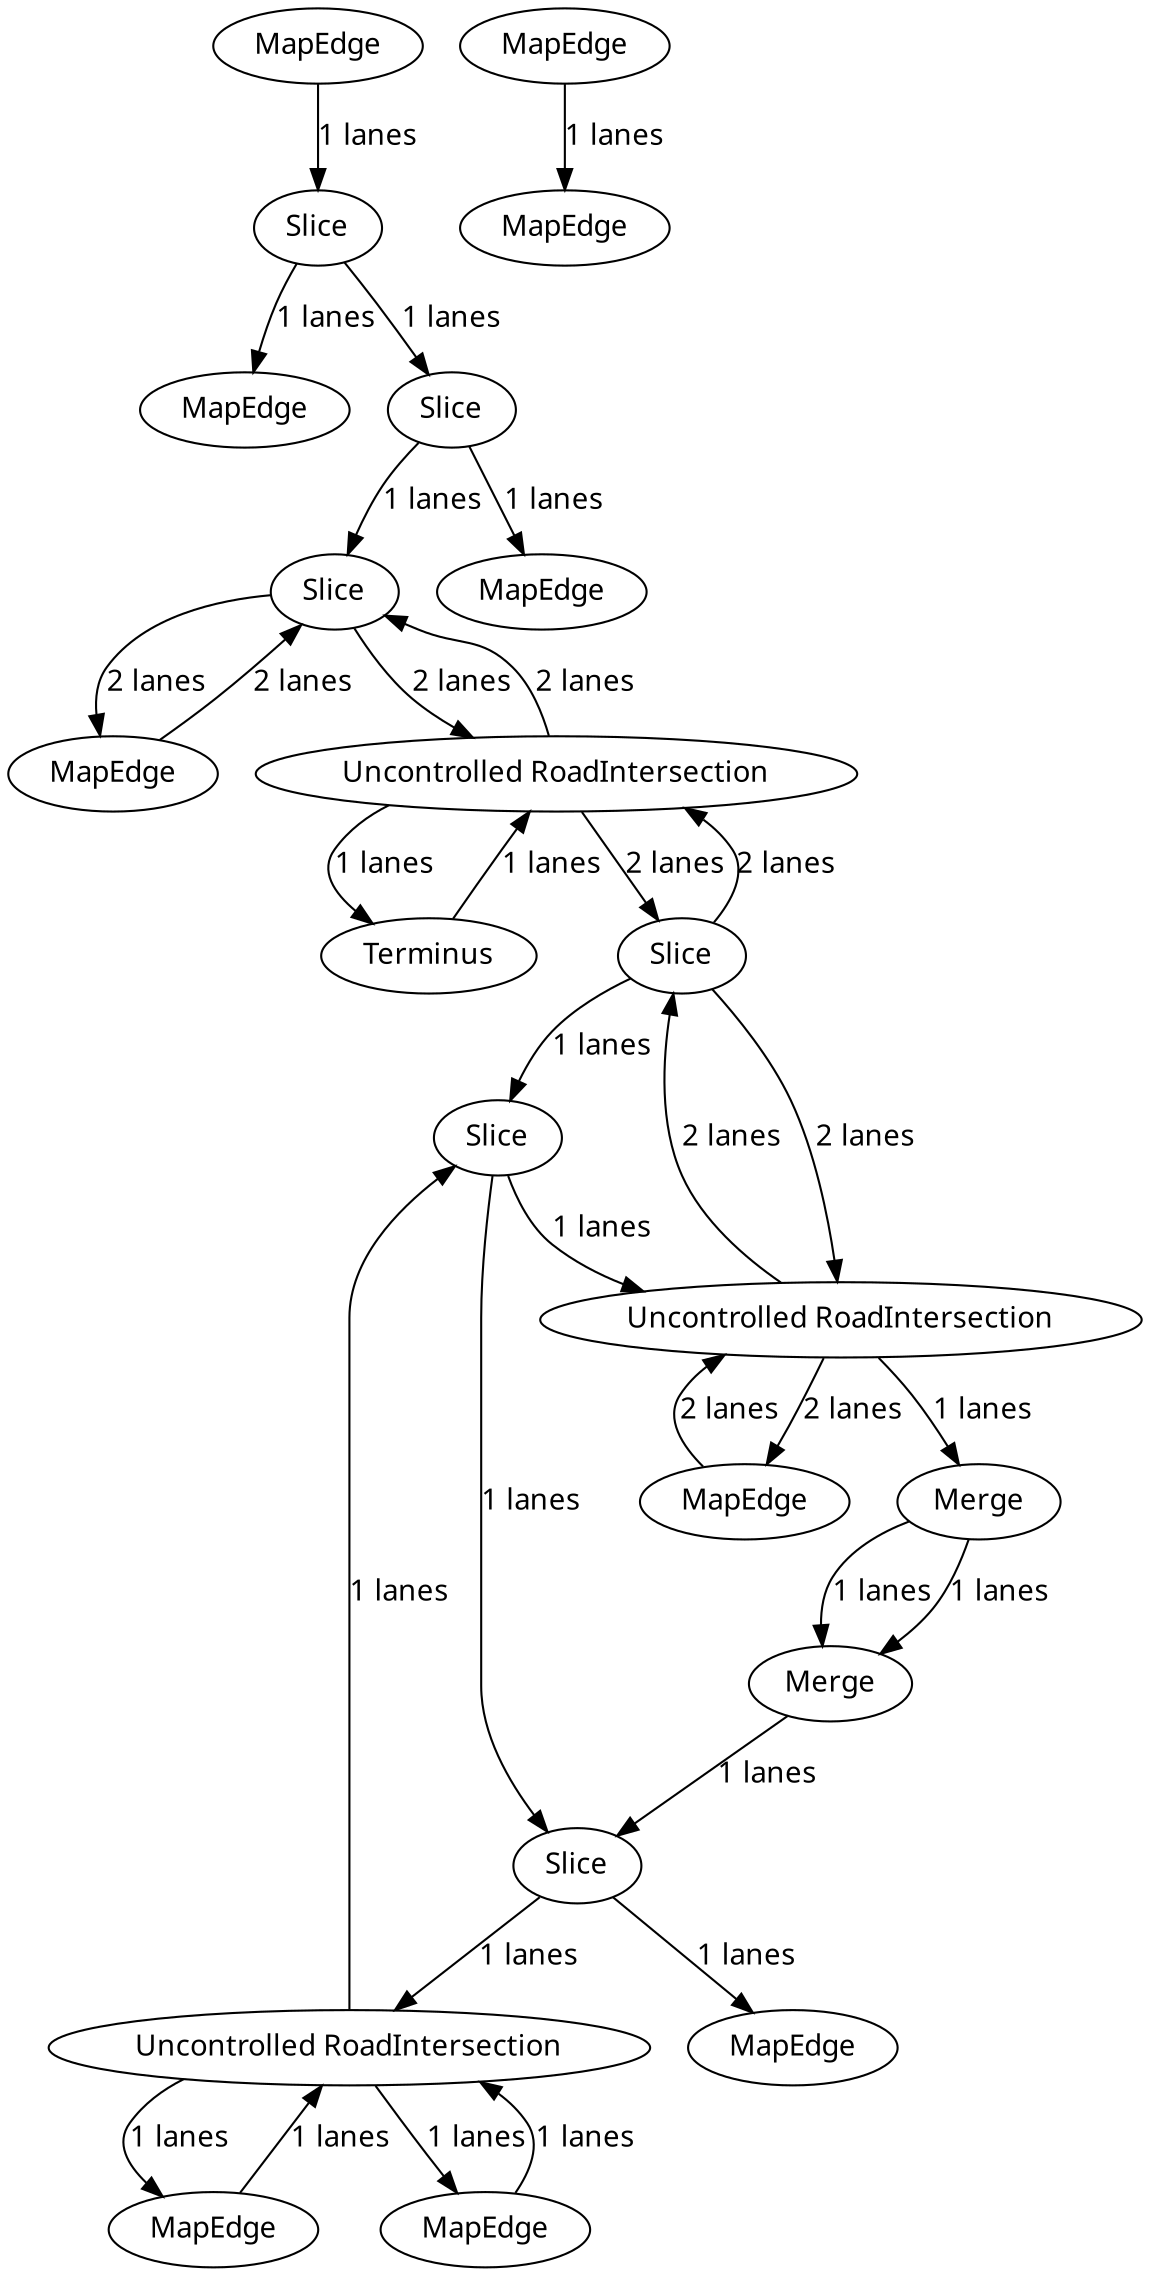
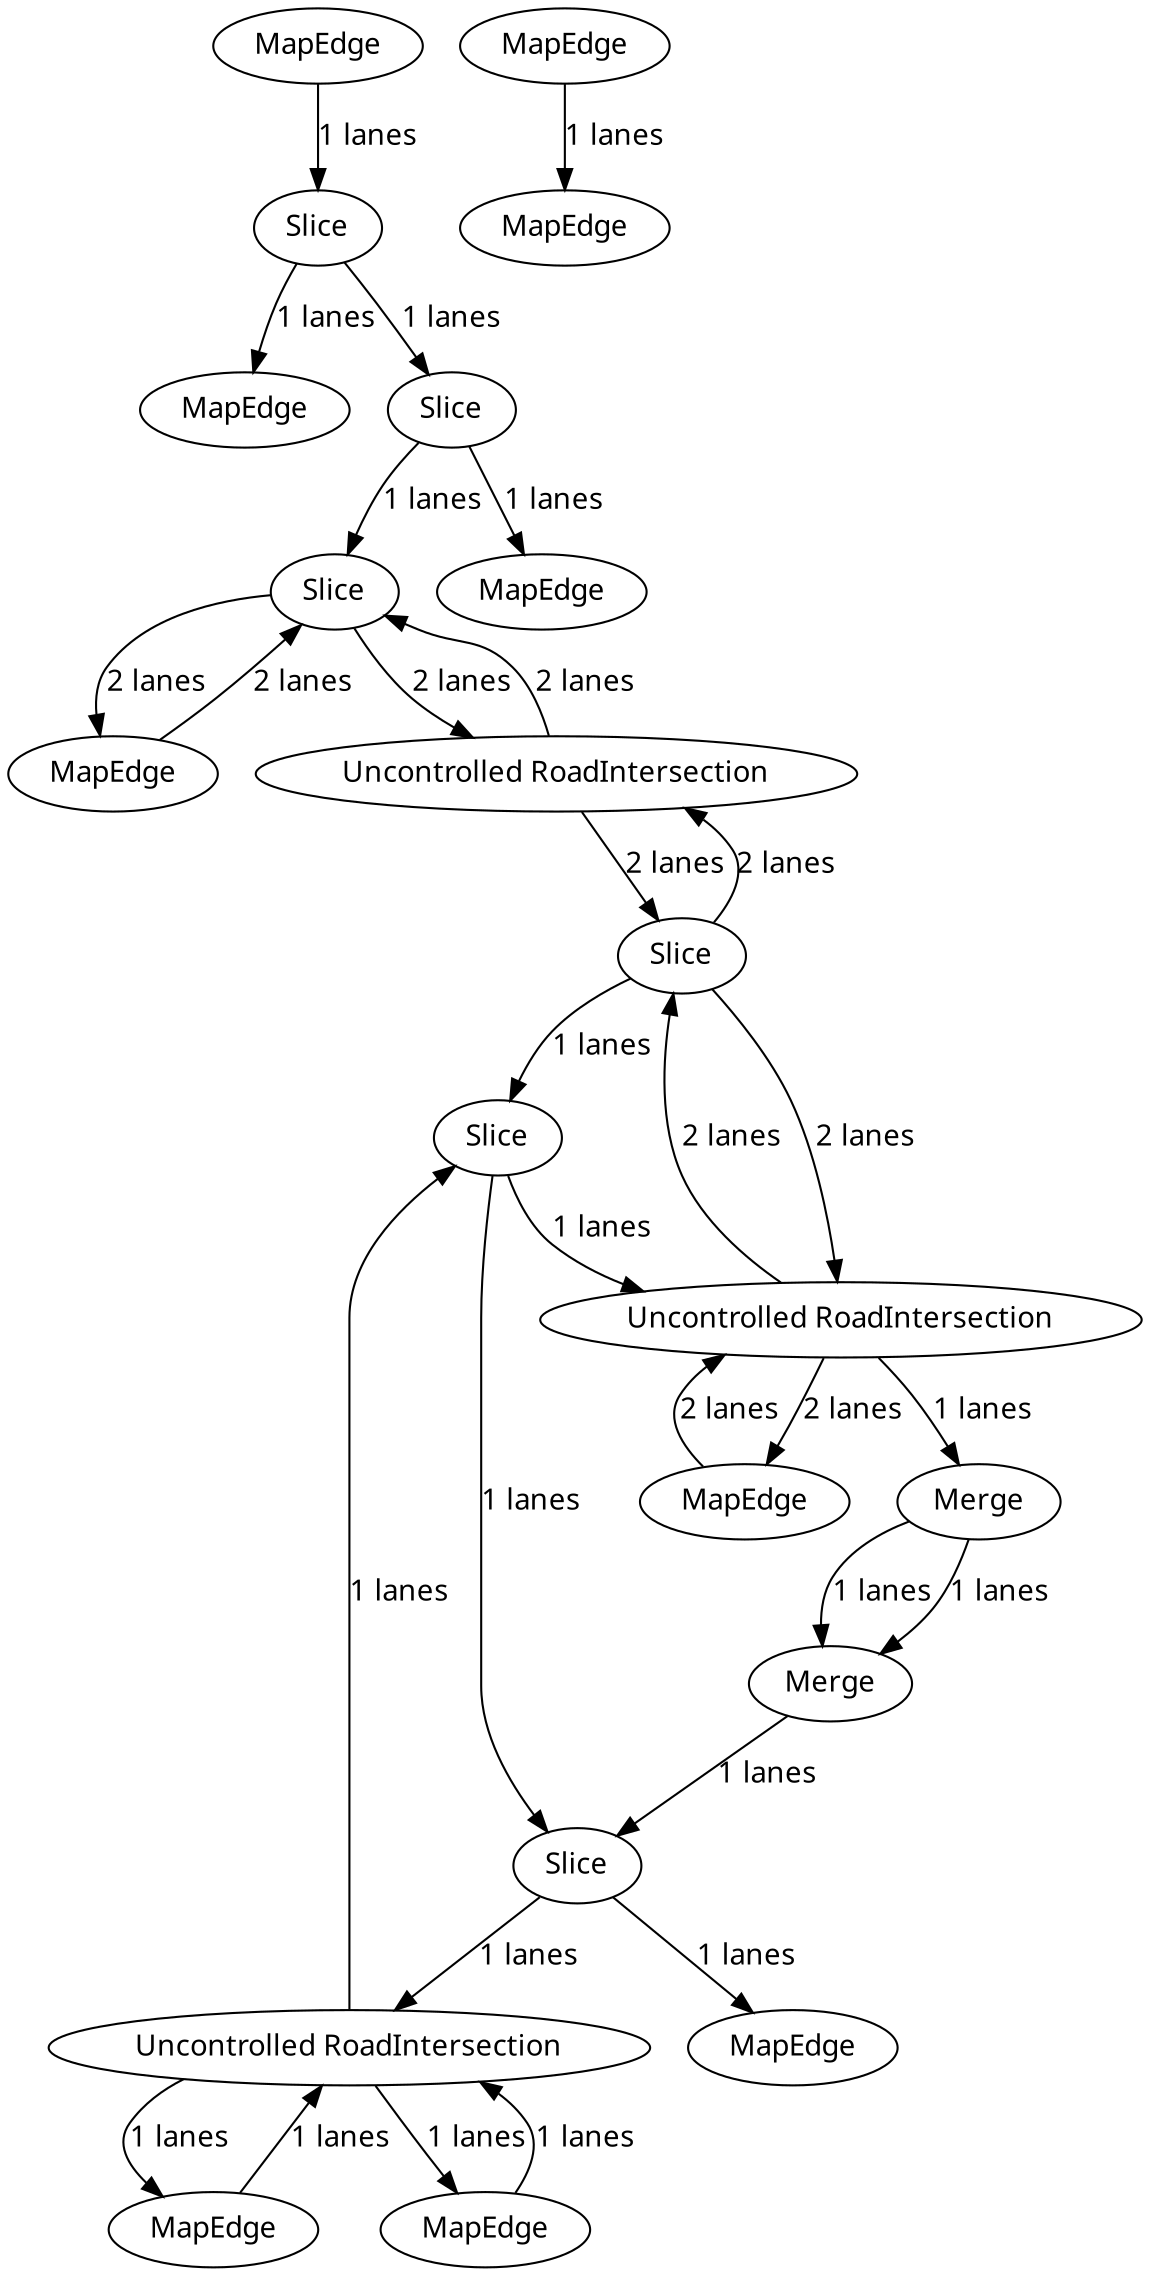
node "Terminus": removed
